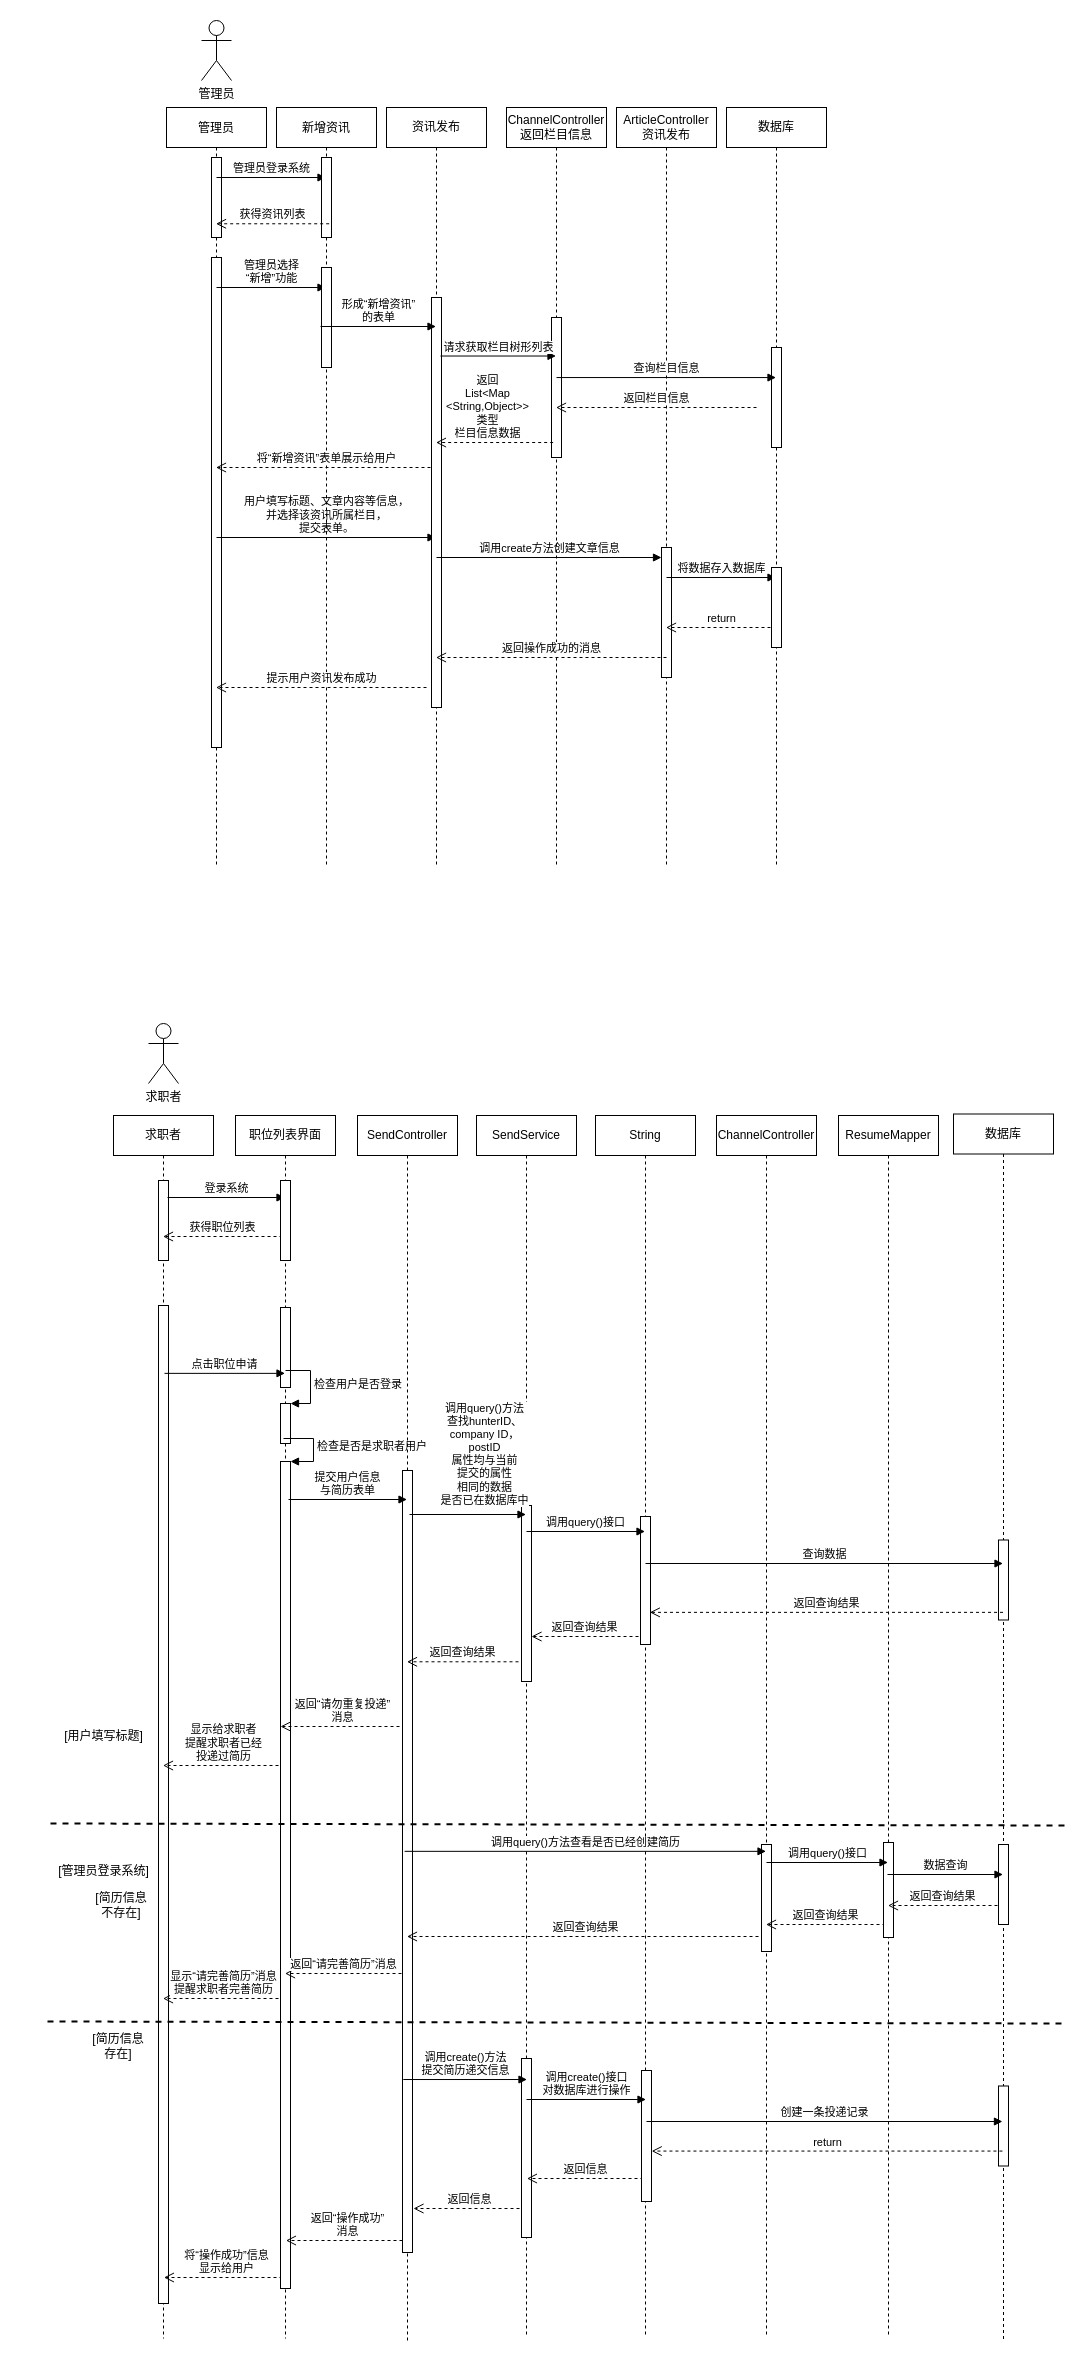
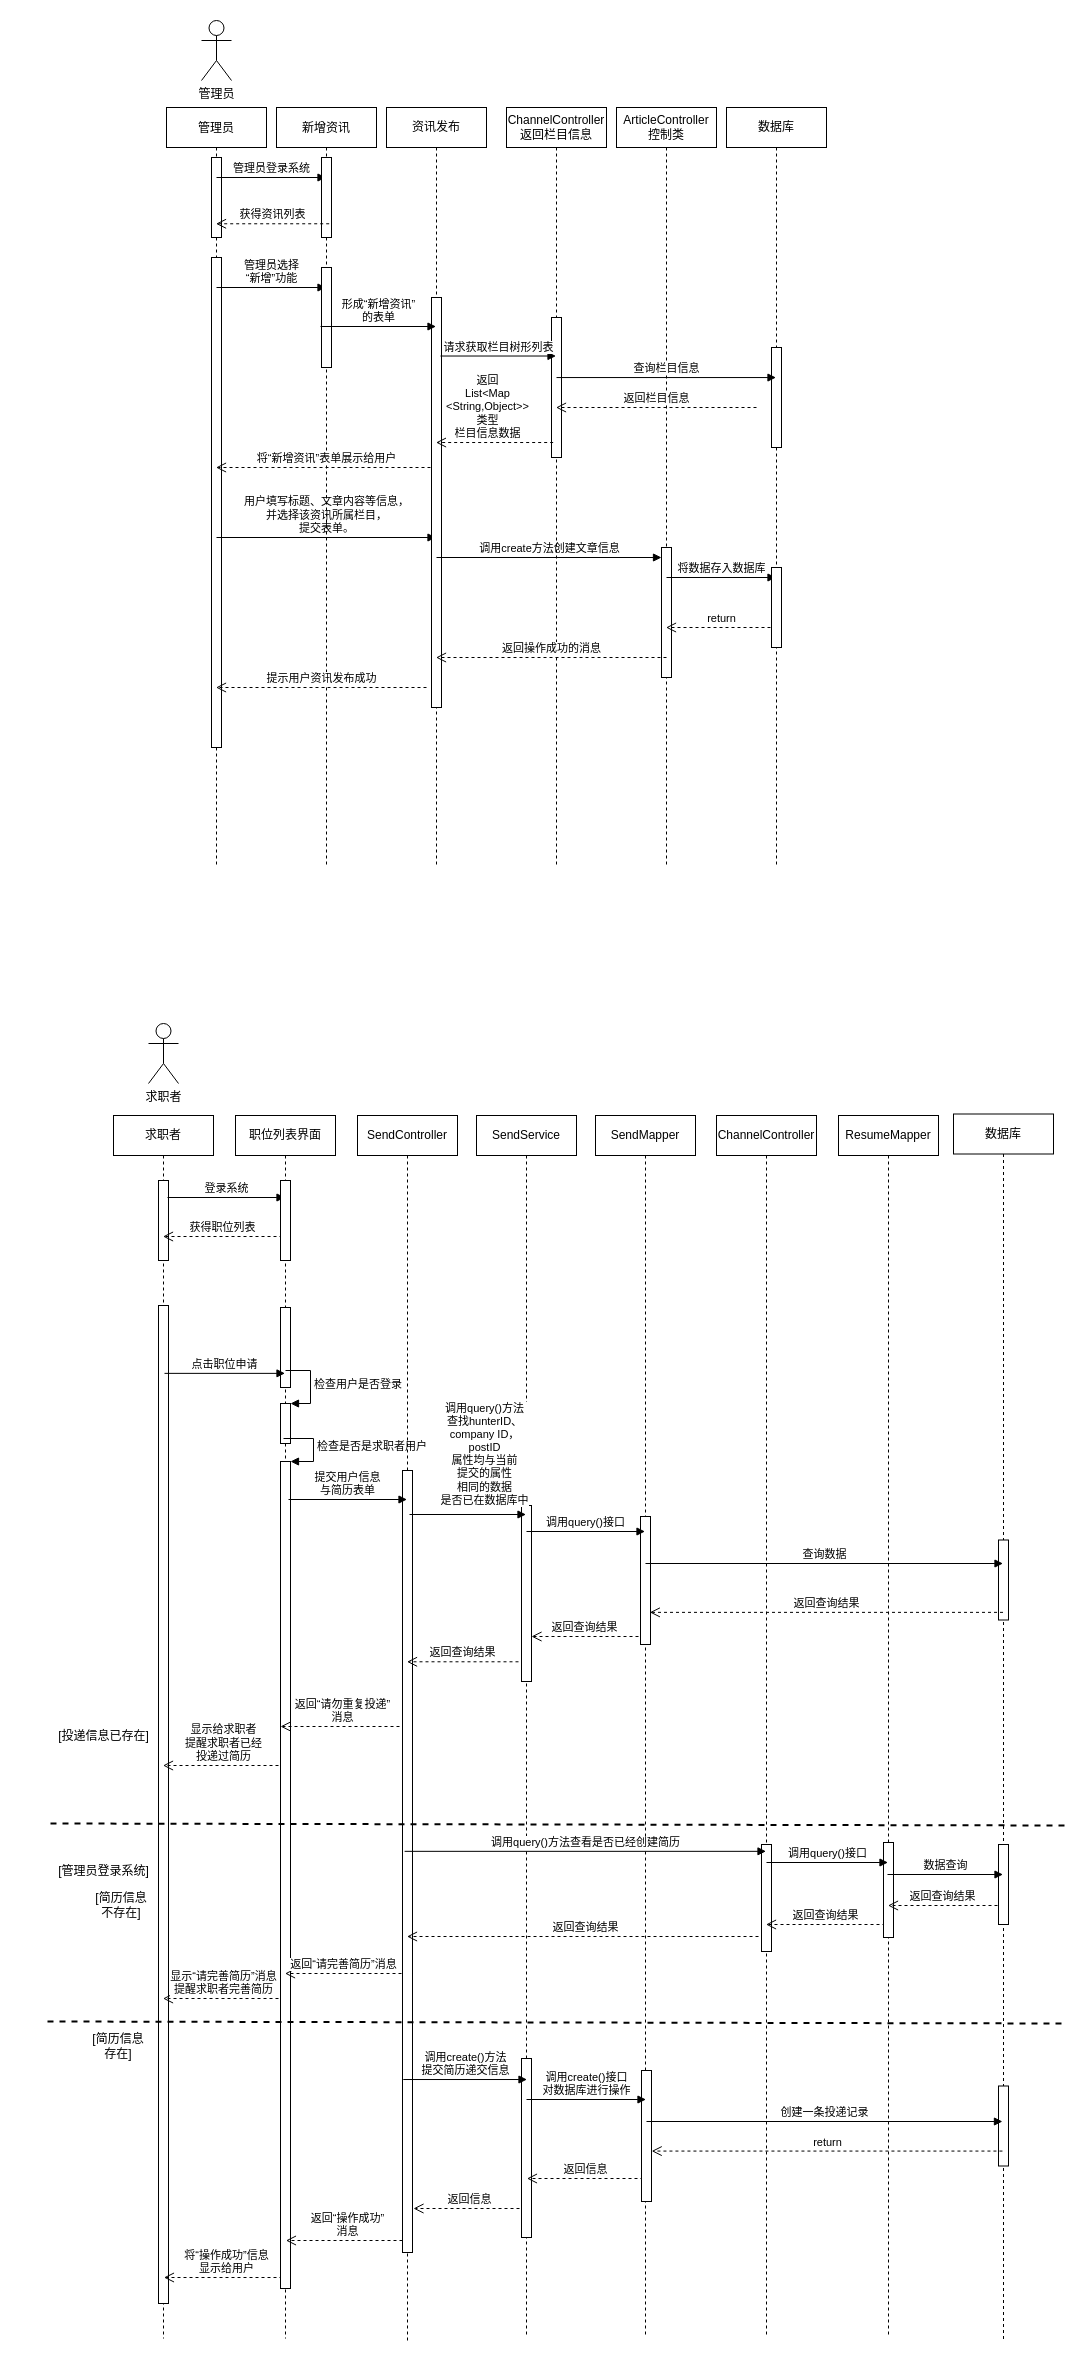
node "ArticleController 资讯发布": label "ArticleController 资讯发布" -> "ArticleController 控制类"
node "String": label "String" -> "SendMapper"
node "[用户填写标题]": label "[用户填写标题]" -> "[投递信息已存在]"
